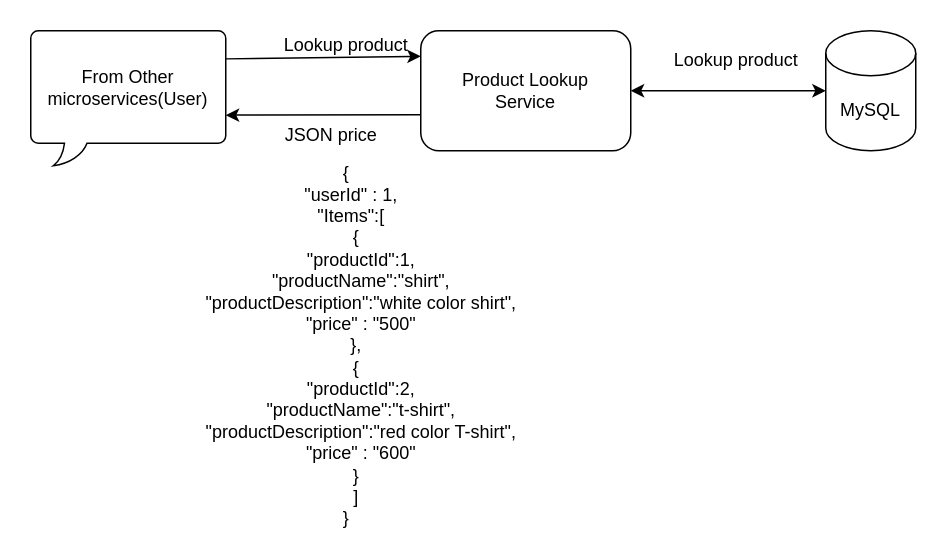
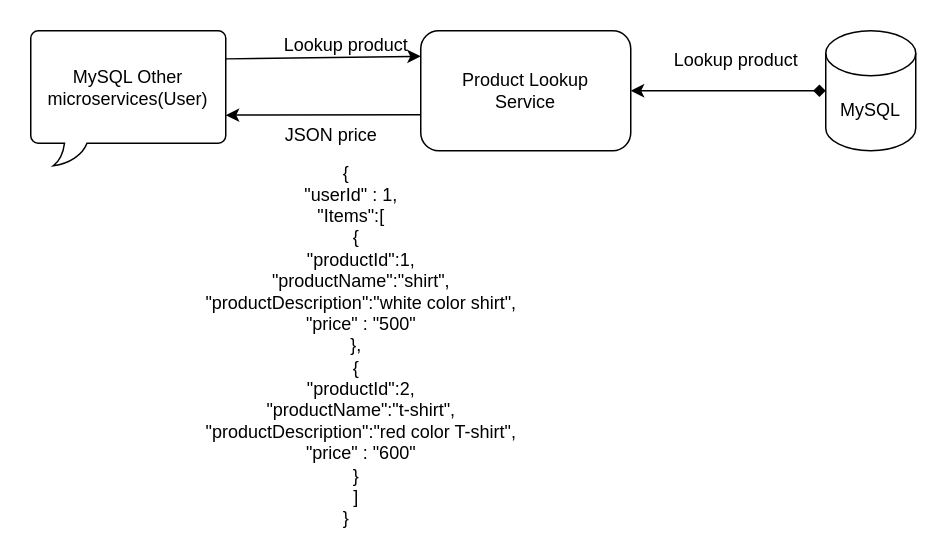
node "From Other microservices(User)": label "From Other microservices(User)" -> "MySQL Other microservices(User)"
edge "Product Lookup Service" -- "MySQL": arrowhead classic -> diamond
